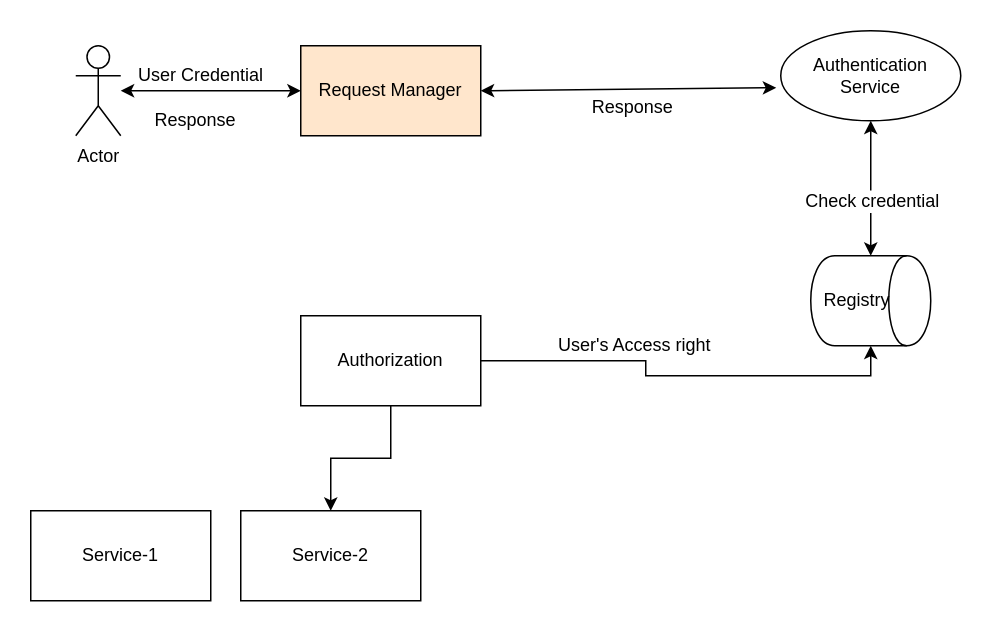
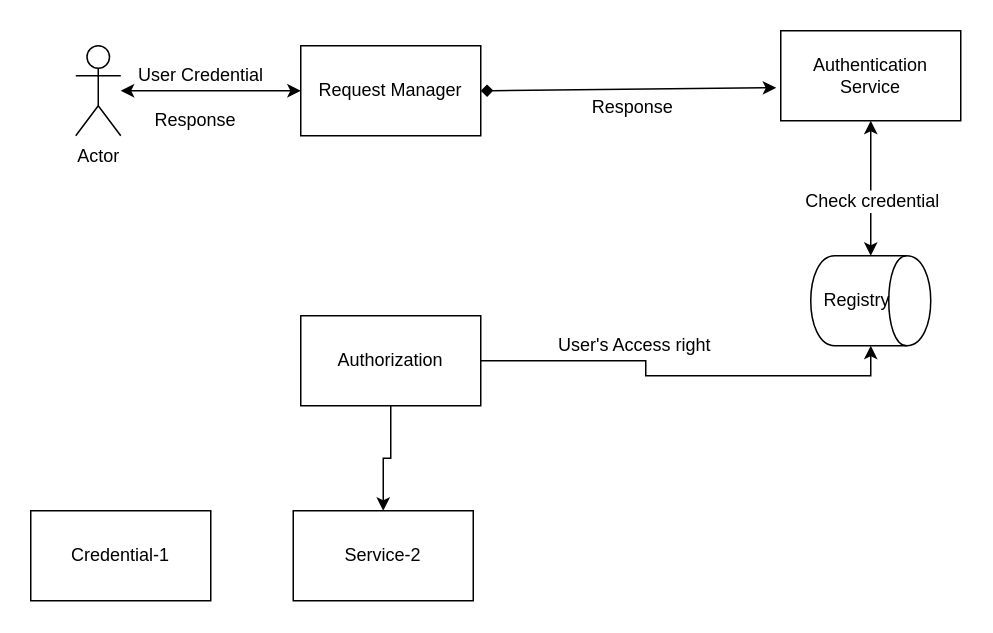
node "Authentication Service": shape ellipse -> rectangle
node "Request Manager": fillcolor #ffe6cc -> #ffffff
edge "Authentication Service" -- "Request Manager": arrowhead classic -> diamond
node "Service-1": label "Service-1" -> "Credential-1"
node "Service-2": moved (331, 556) -> (383, 556)
